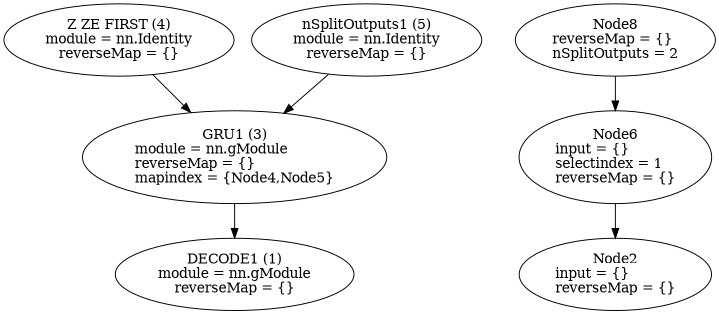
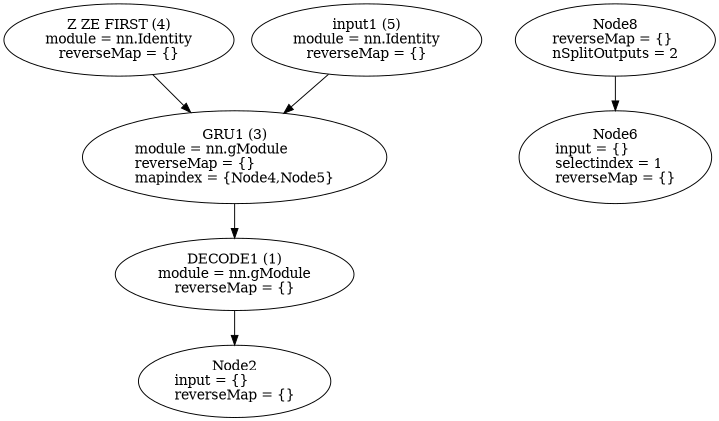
node "nSplitOutputs1 (5) module = nn.Identity reverseMap = {}": label "nSplitOutputs1 (5) module = nn.Identity reverseMap = {}" -> "input1 (5) module = nn.Identity reverseMap = {}"
edge "Node6 input = {} selectindex = 1 reverseMap = {}" -> "Node2 input = {} reverseMap = {}": now "DECODE1 (1) module = nn.gModule reverseMap = {}" -> "Node2 input = {} reverseMap = {}"
